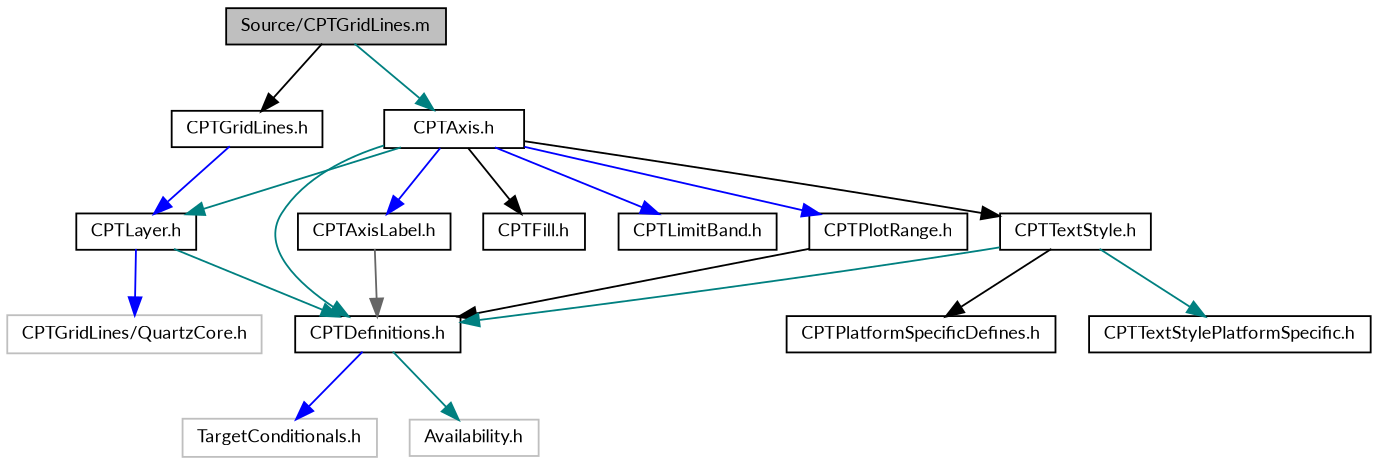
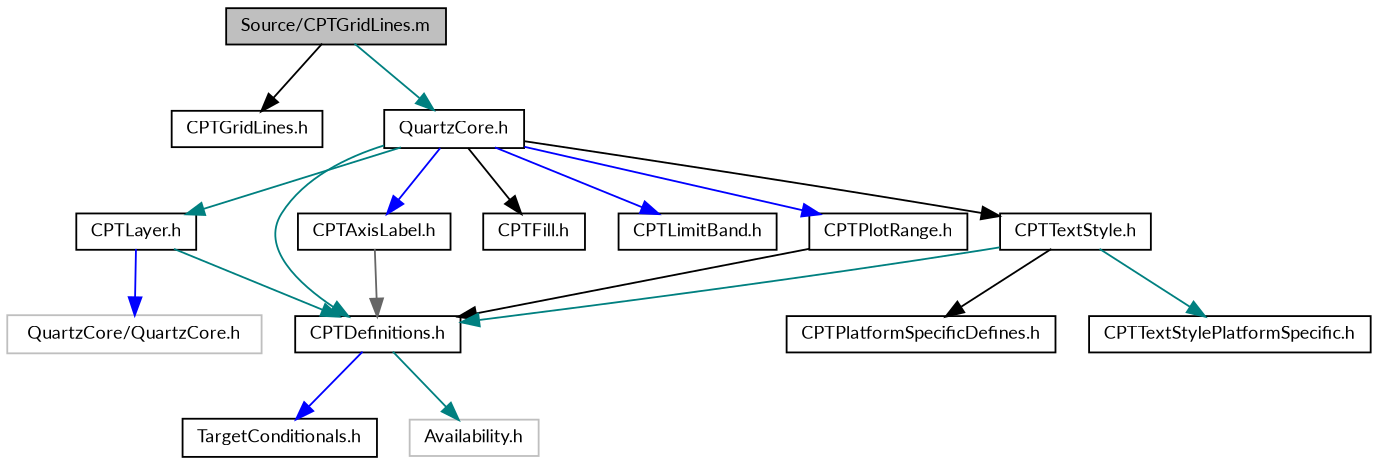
node "CPTAxis.h": label "CPTAxis.h" -> "QuartzCore.h"
edge "CPTGridLines.h" -> "CPTLayer.h": removed
node "CPTGridLines/QuartzCore.h": label "CPTGridLines/QuartzCore.h" -> "QuartzCore/QuartzCore.h"
node "TargetConditionals.h": color grey75 -> black
